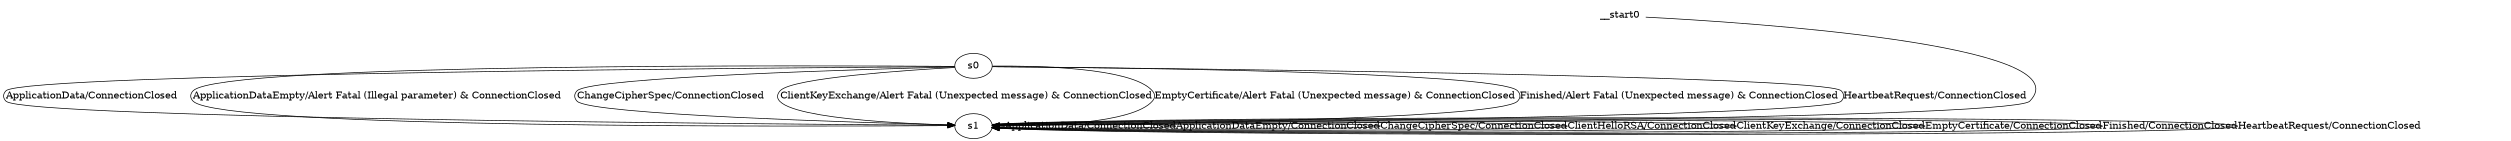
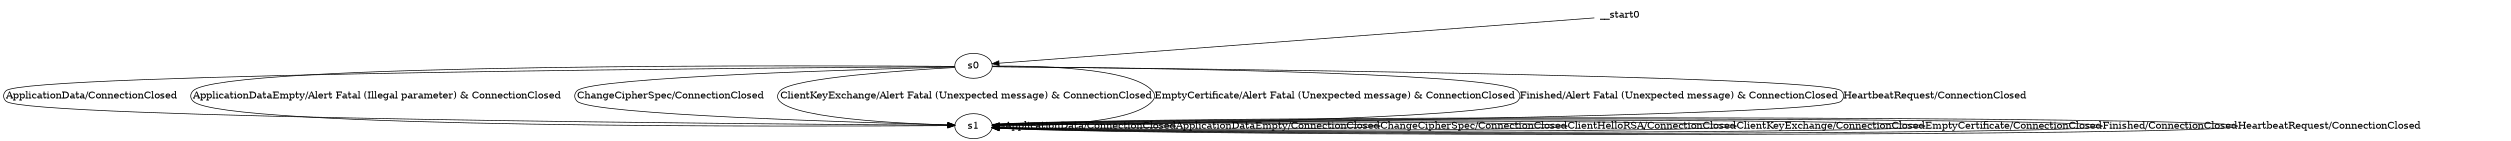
edge "__start0" -> "s1": now "__start0" -> "s0"
